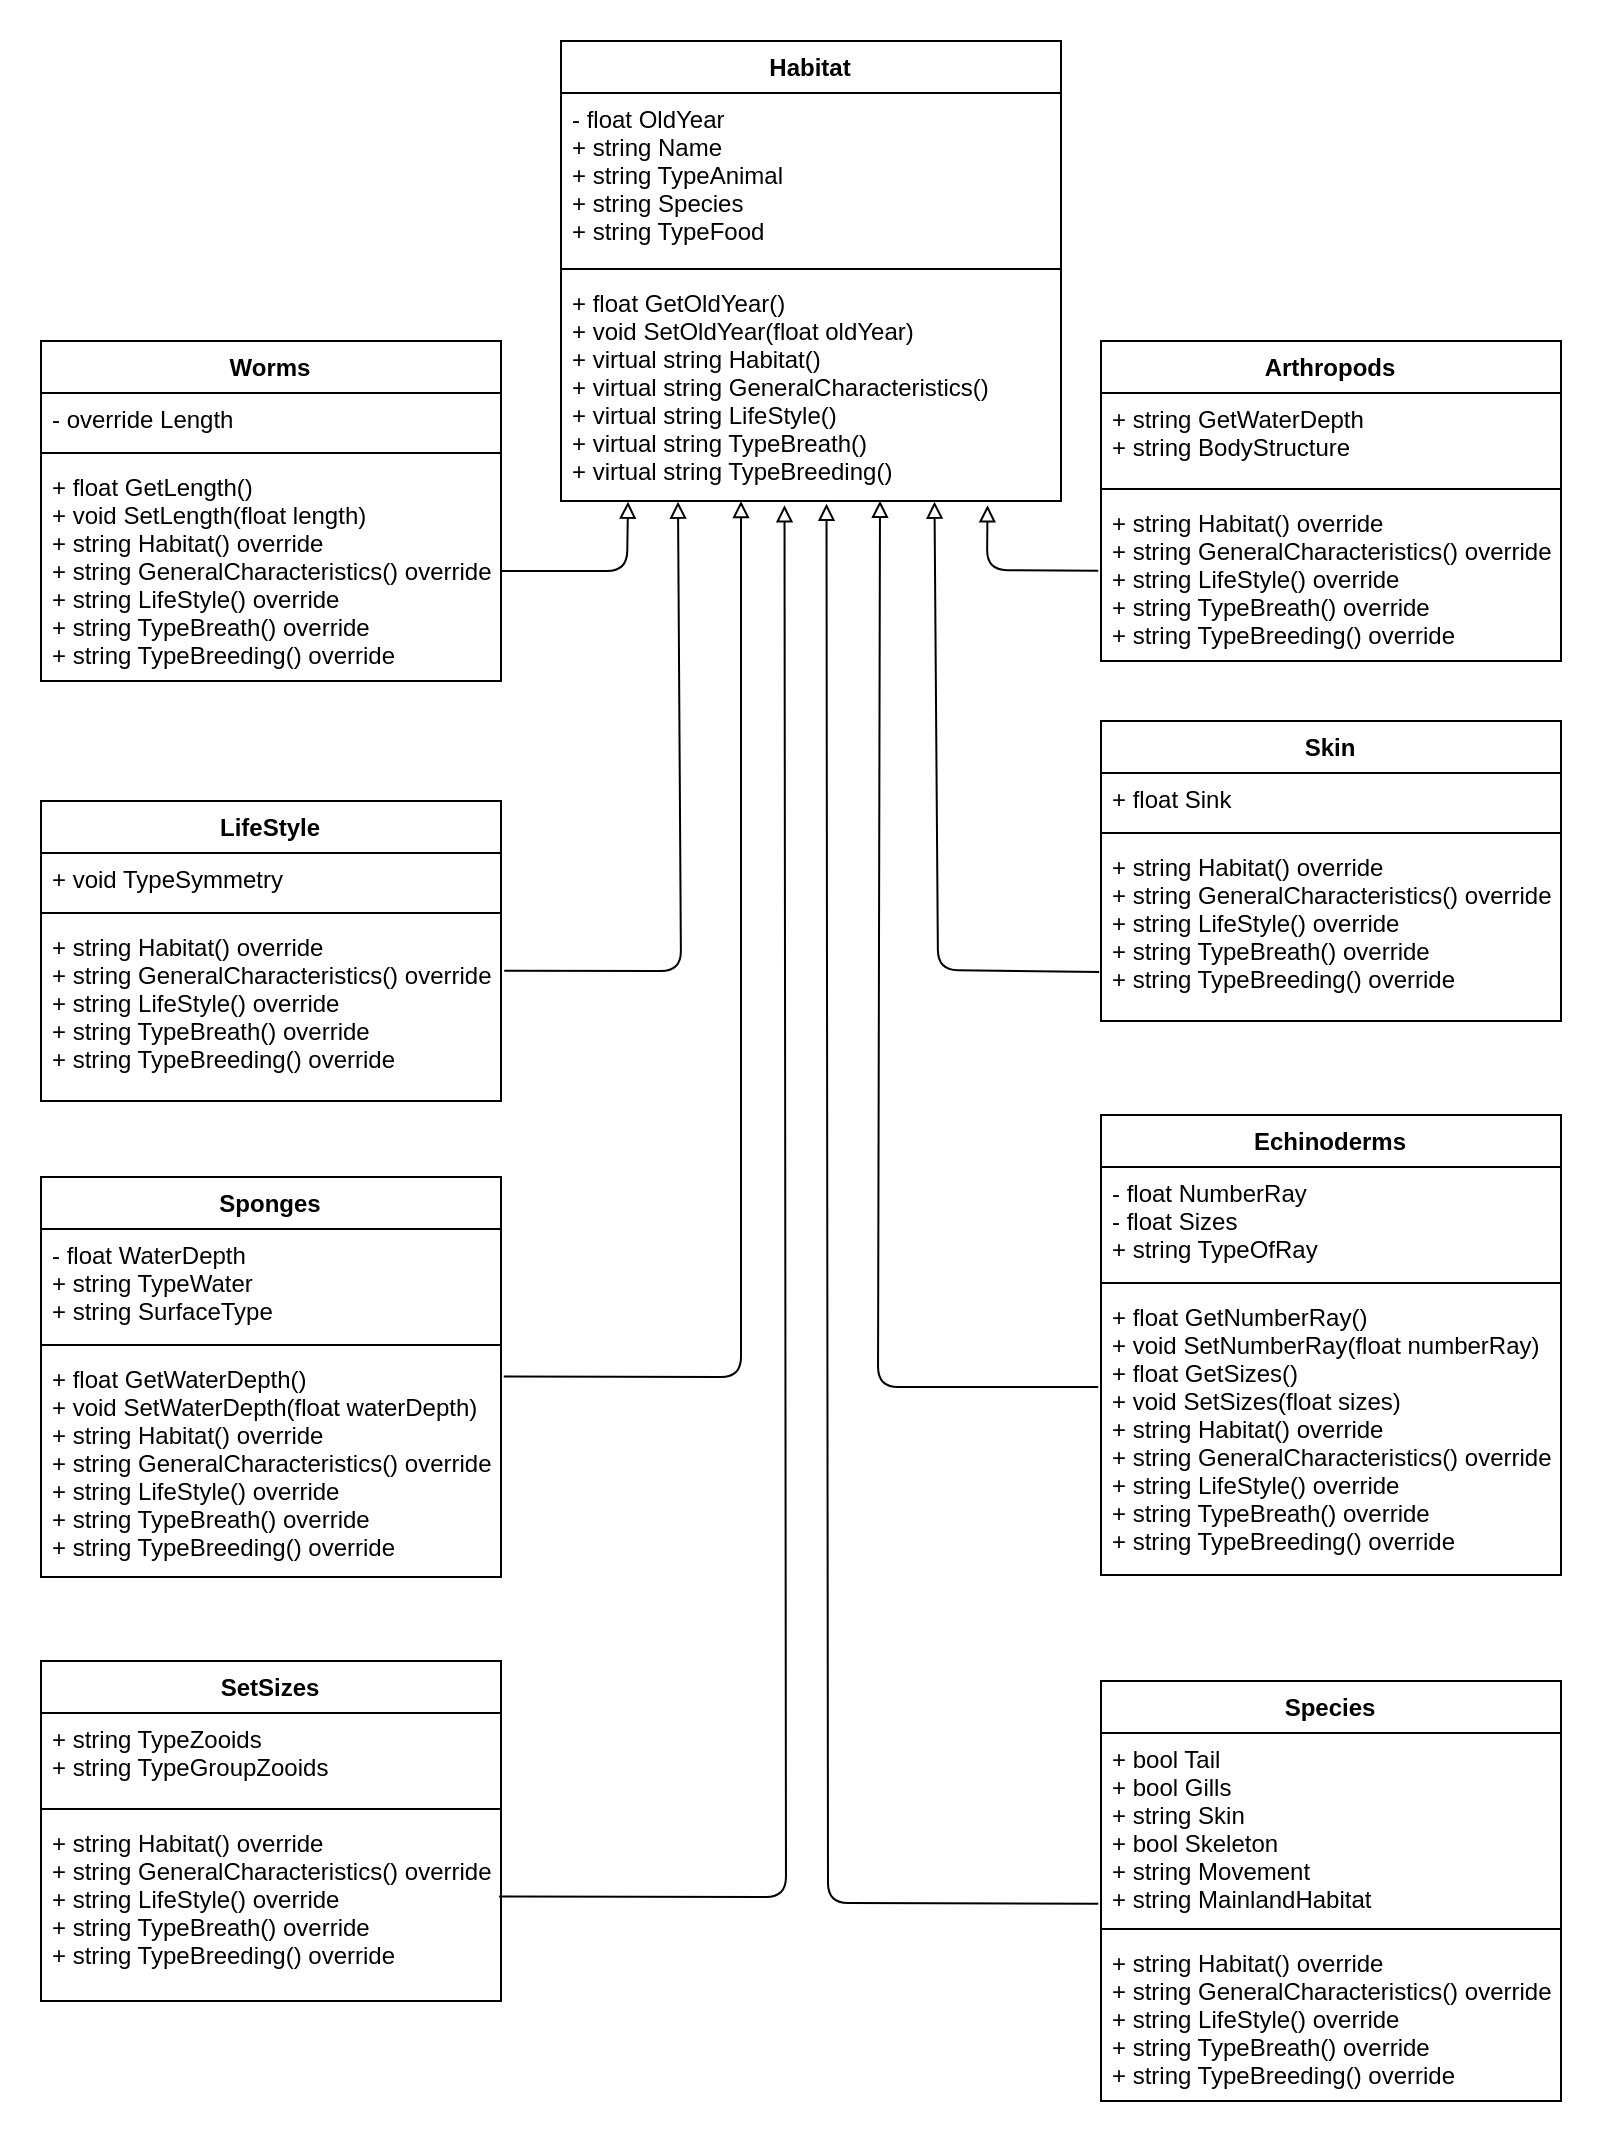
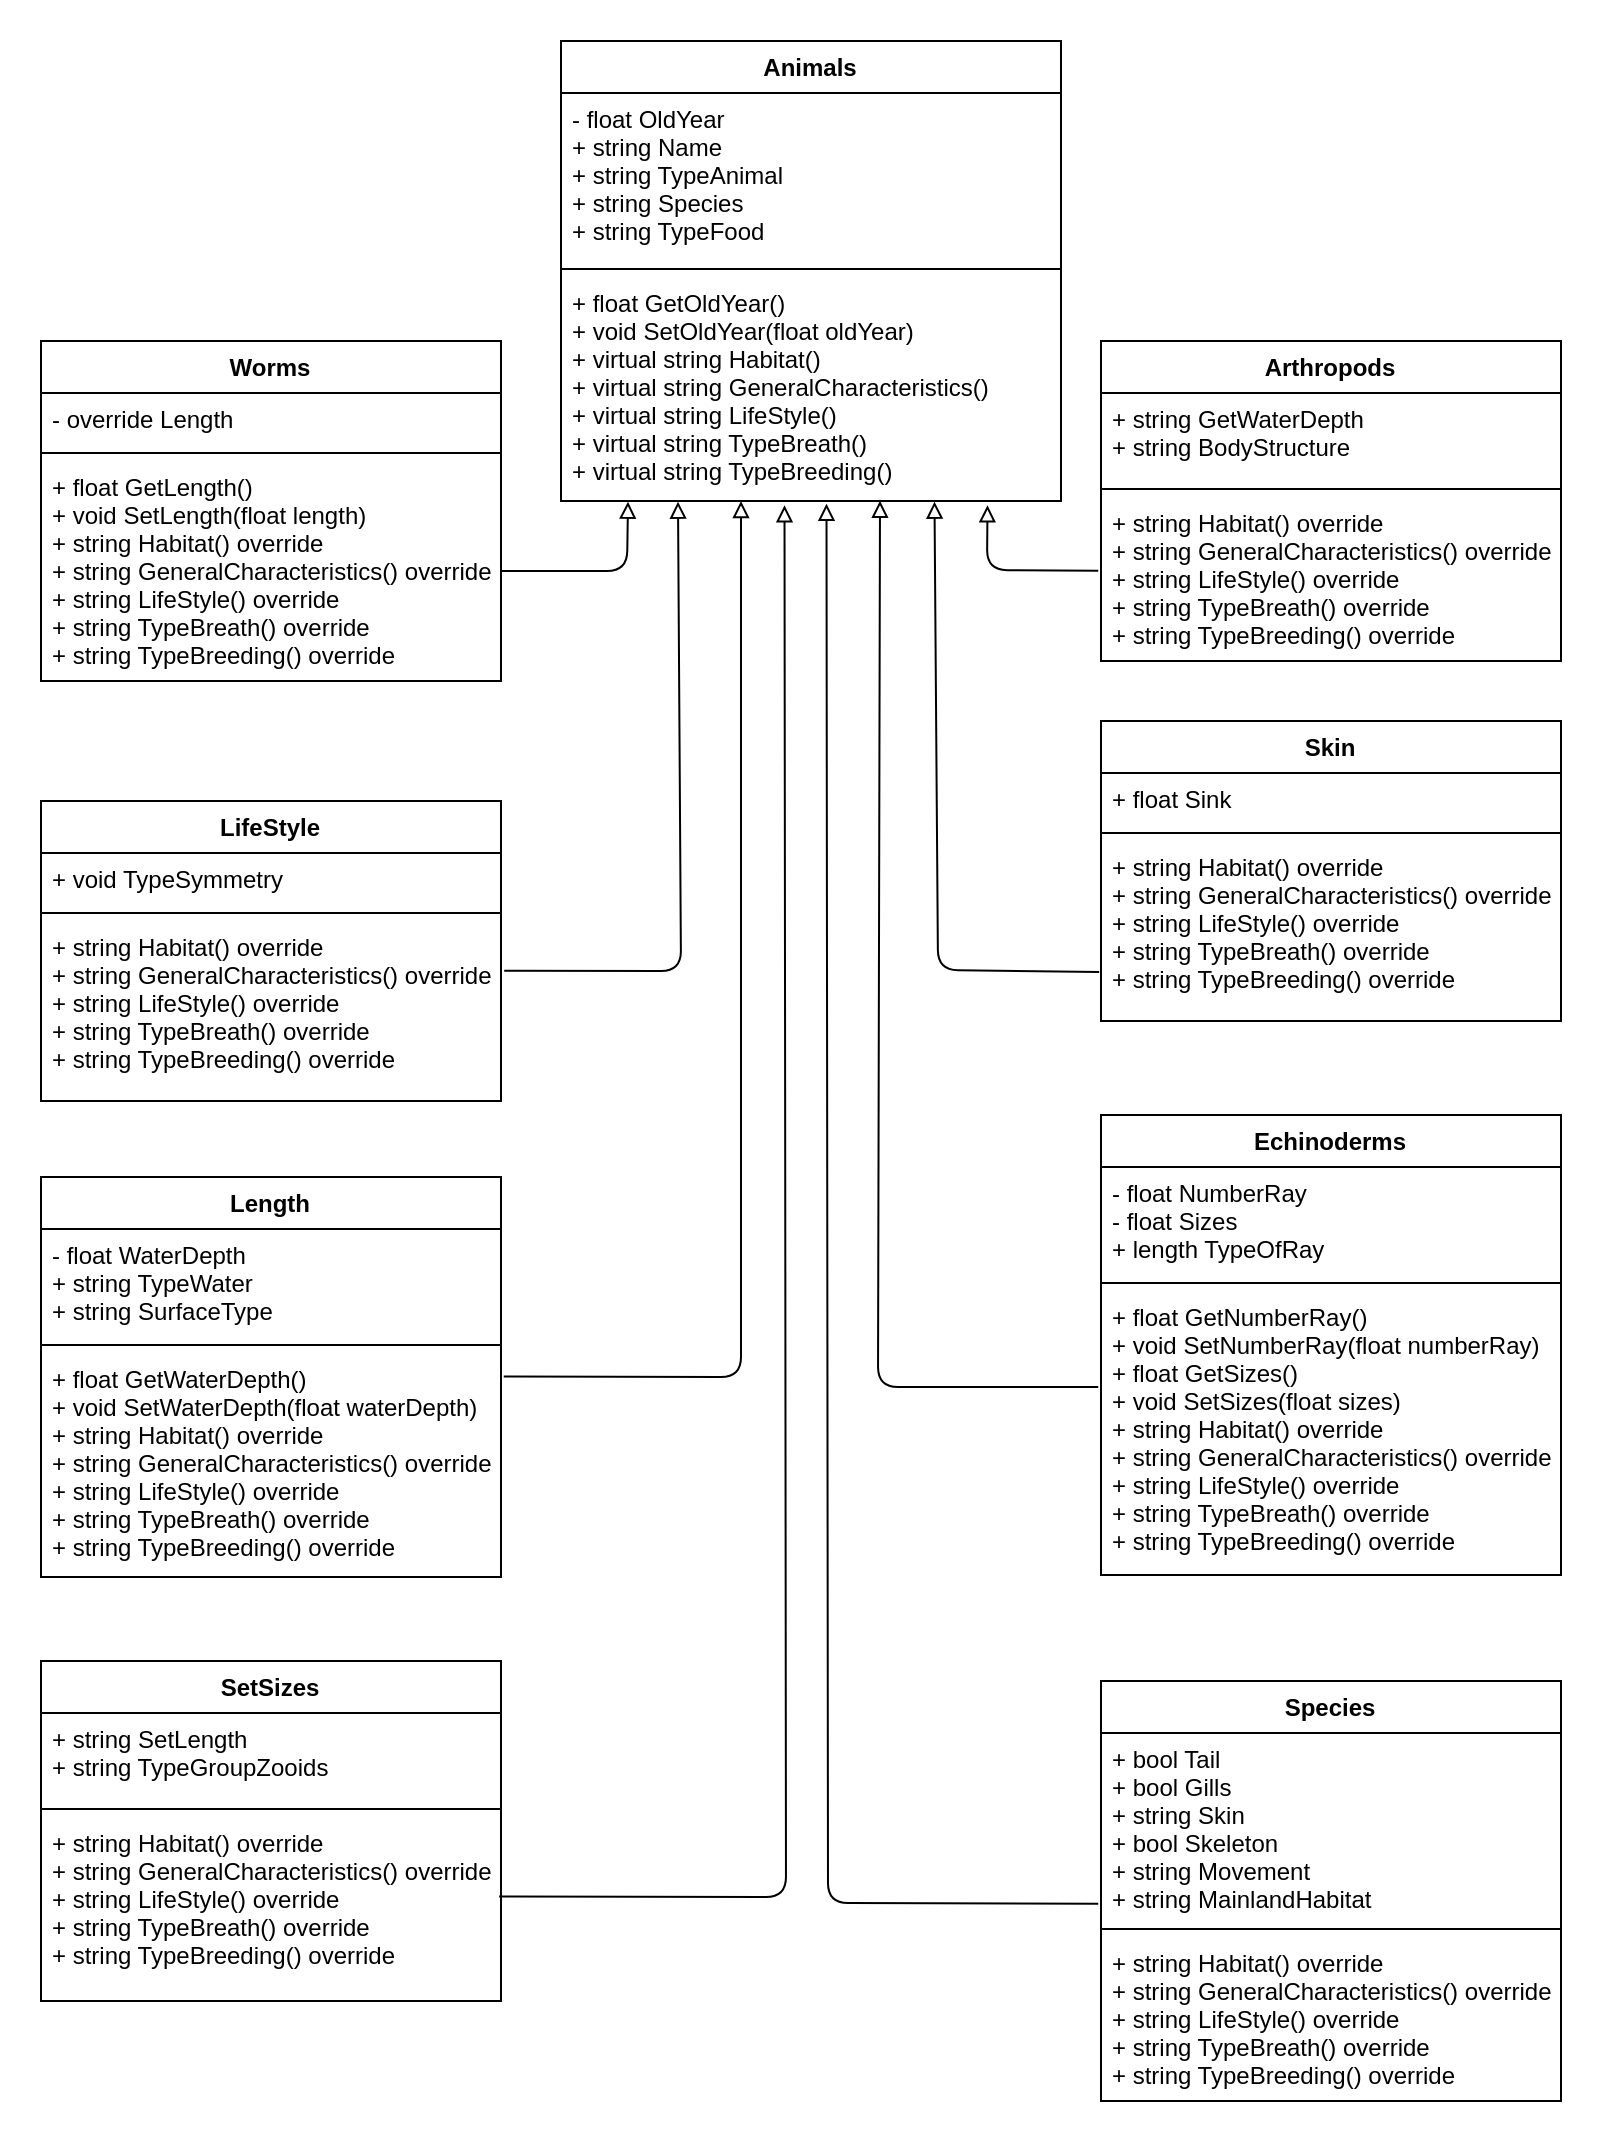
node "Habitat": label "Habitat" -> "Animals"
node "- float NumberRay - float Sizes + string TypeOfRay": label "- float NumberRay - float Sizes + string TypeOfRay" -> "- float NumberRay - float Sizes + length TypeOfRay"
node "Sponges": label "Sponges" -> "Length"
node "+ string TypeZooids + string TypeGroupZooids": label "+ string TypeZooids + string TypeGroupZooids" -> "+ string SetLength + string TypeGroupZooids"
